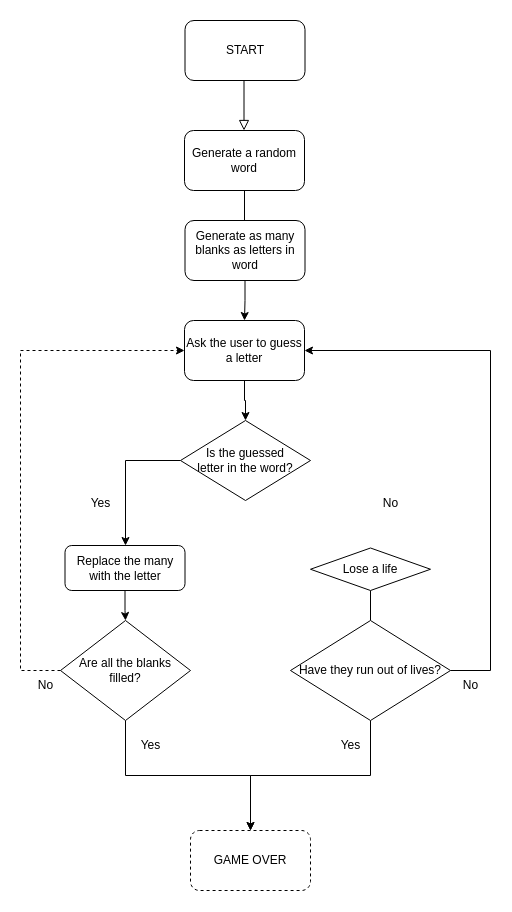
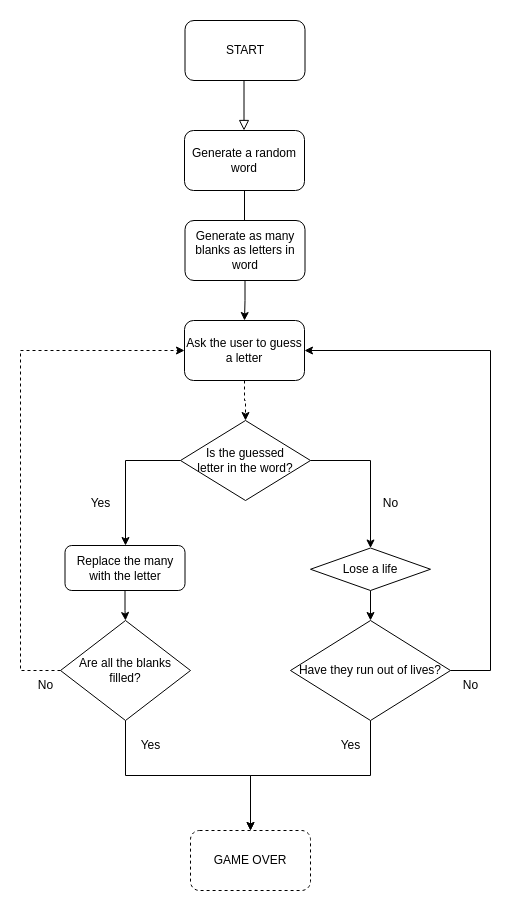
edge "Ask the user to guess a letter" -> "Is the guessed letter in the word?": style solid -> dashed
edge "Is the guessed letter in the word?" -> "Lose a life": added
edge "Lose a life" -- "Have they run out of lives?": arrowhead none -> classic
